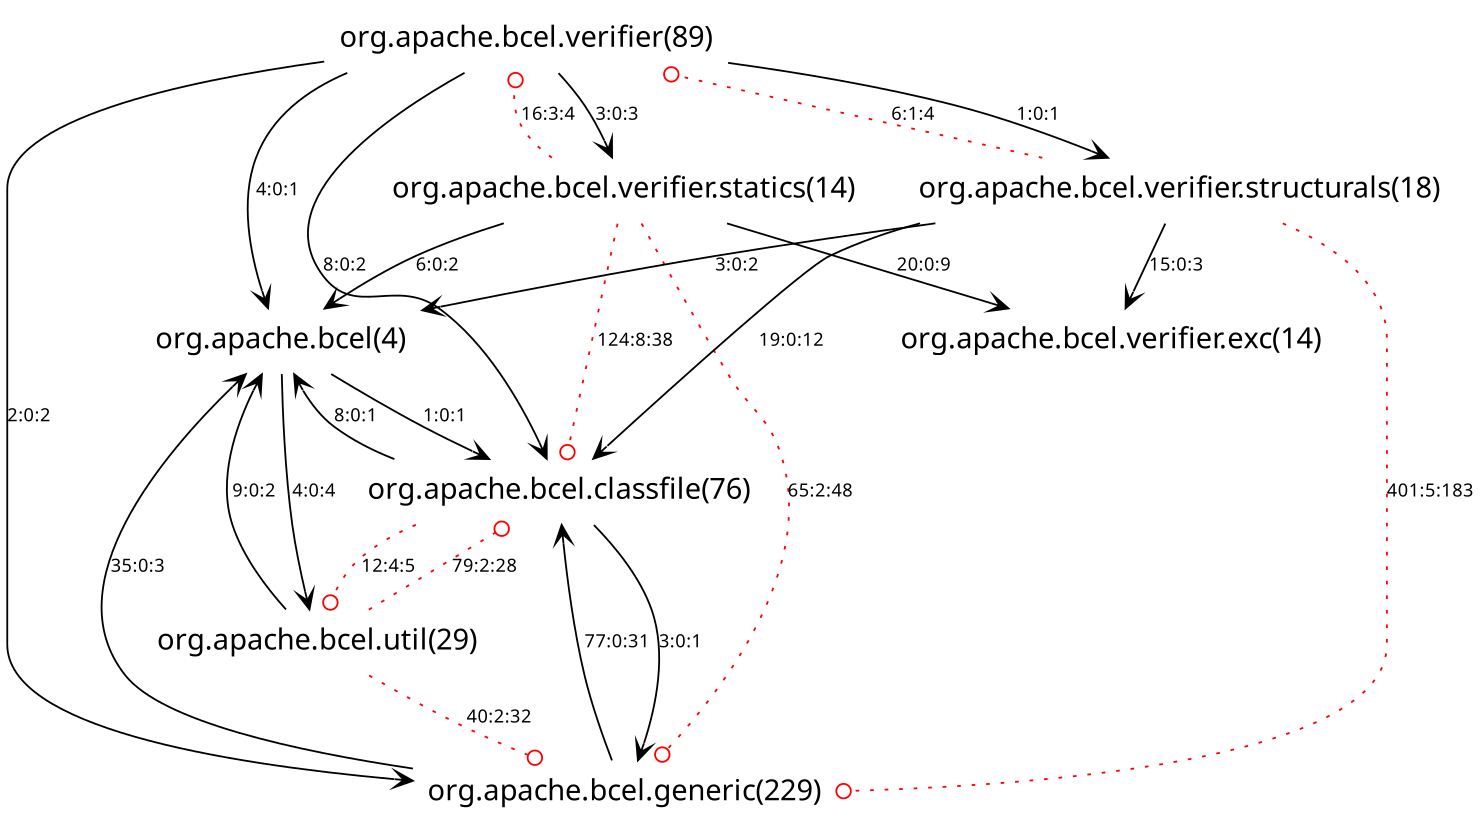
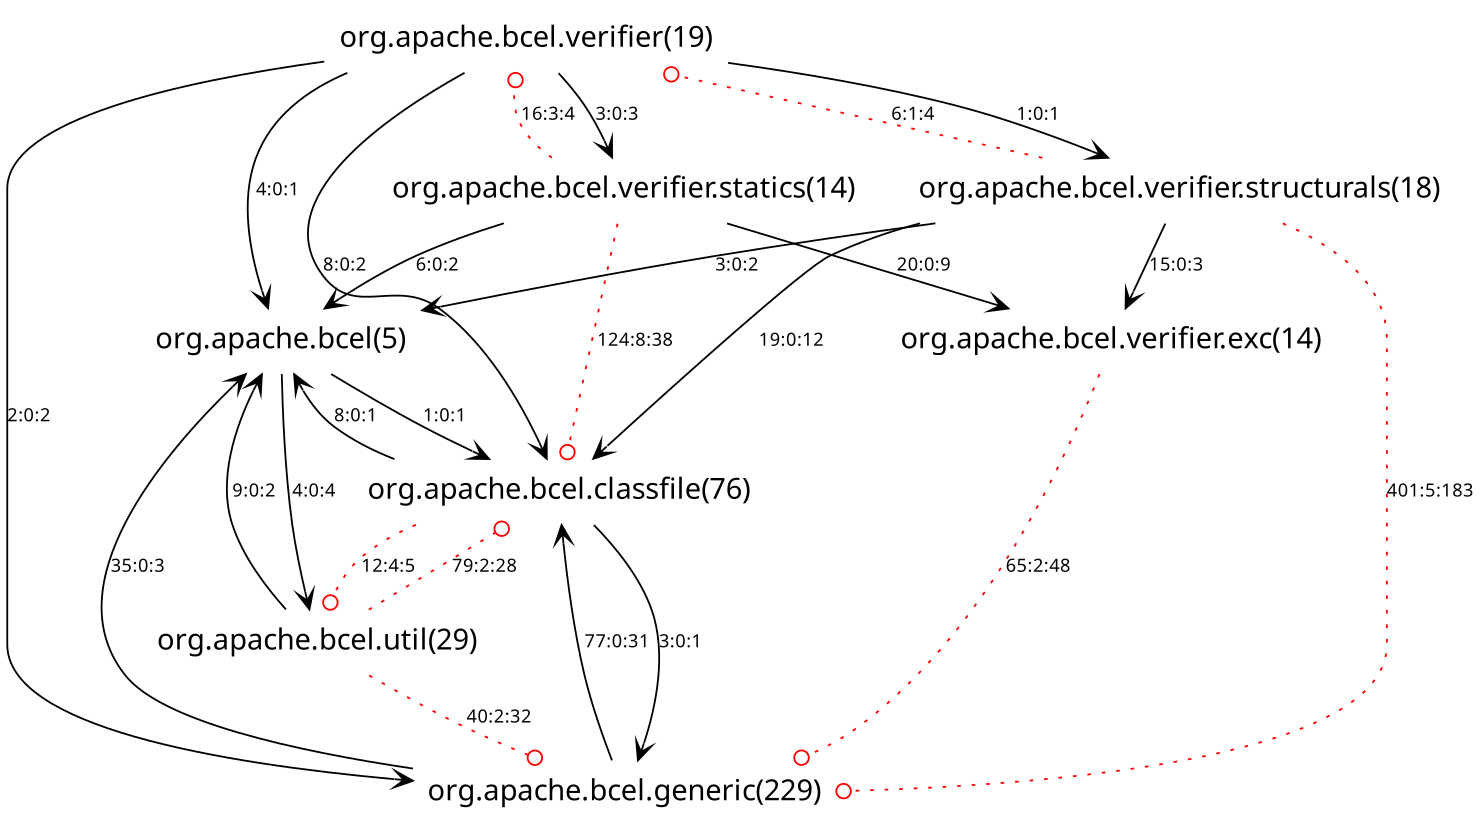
node "org.apache.bcel.verifier(89)": label "org.apache.bcel.verifier(89)" -> "org.apache.bcel.verifier(19)"
node "org.apache.bcel(4)": label "org.apache.bcel(4)" -> "org.apache.bcel(5)"
edge "org.apache.bcel.verifier.statics(14)" -> "org.apache.bcel.generic(229)": now "org.apache.bcel.verifier.exc(14)" -> "org.apache.bcel.generic(229)"
